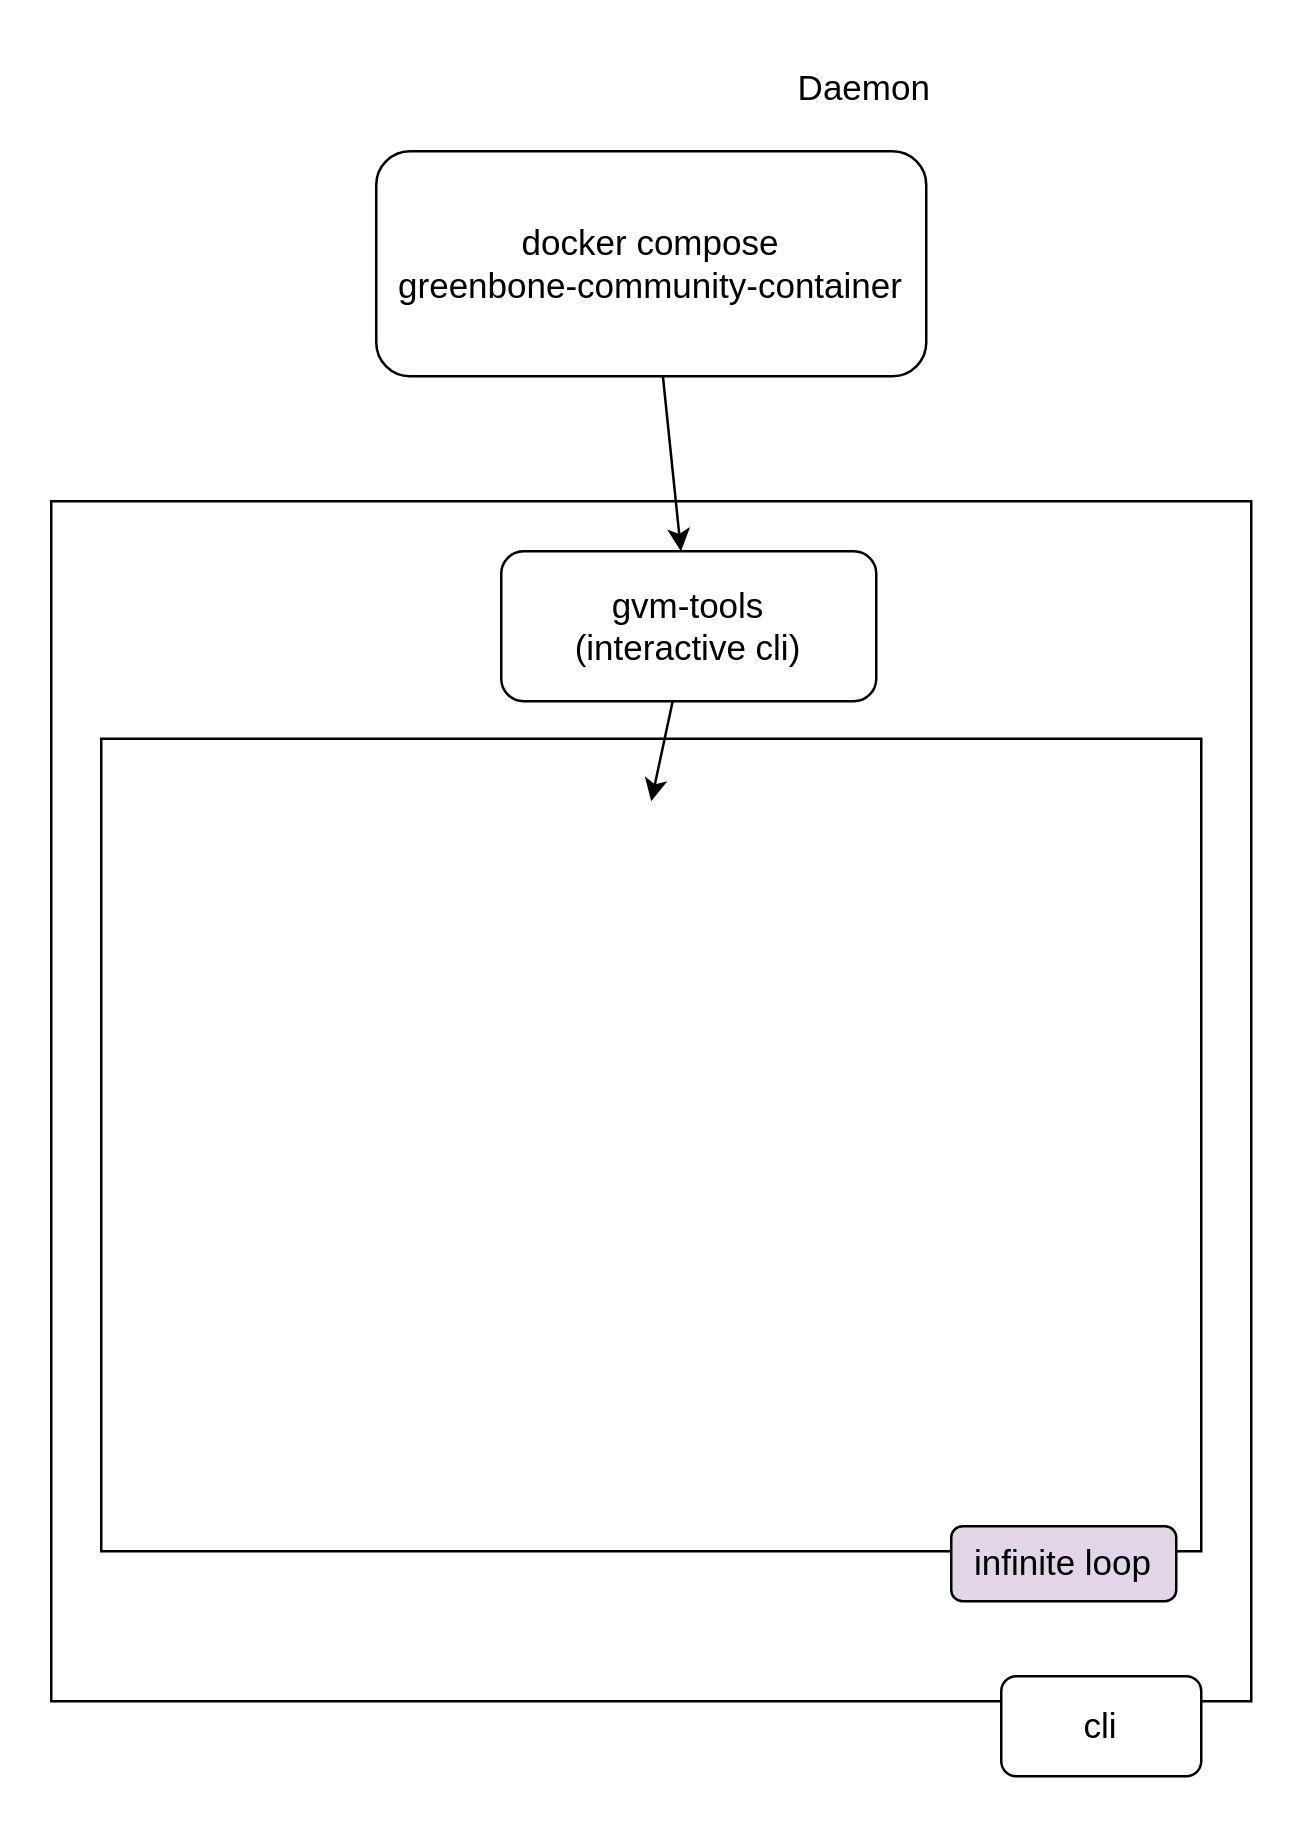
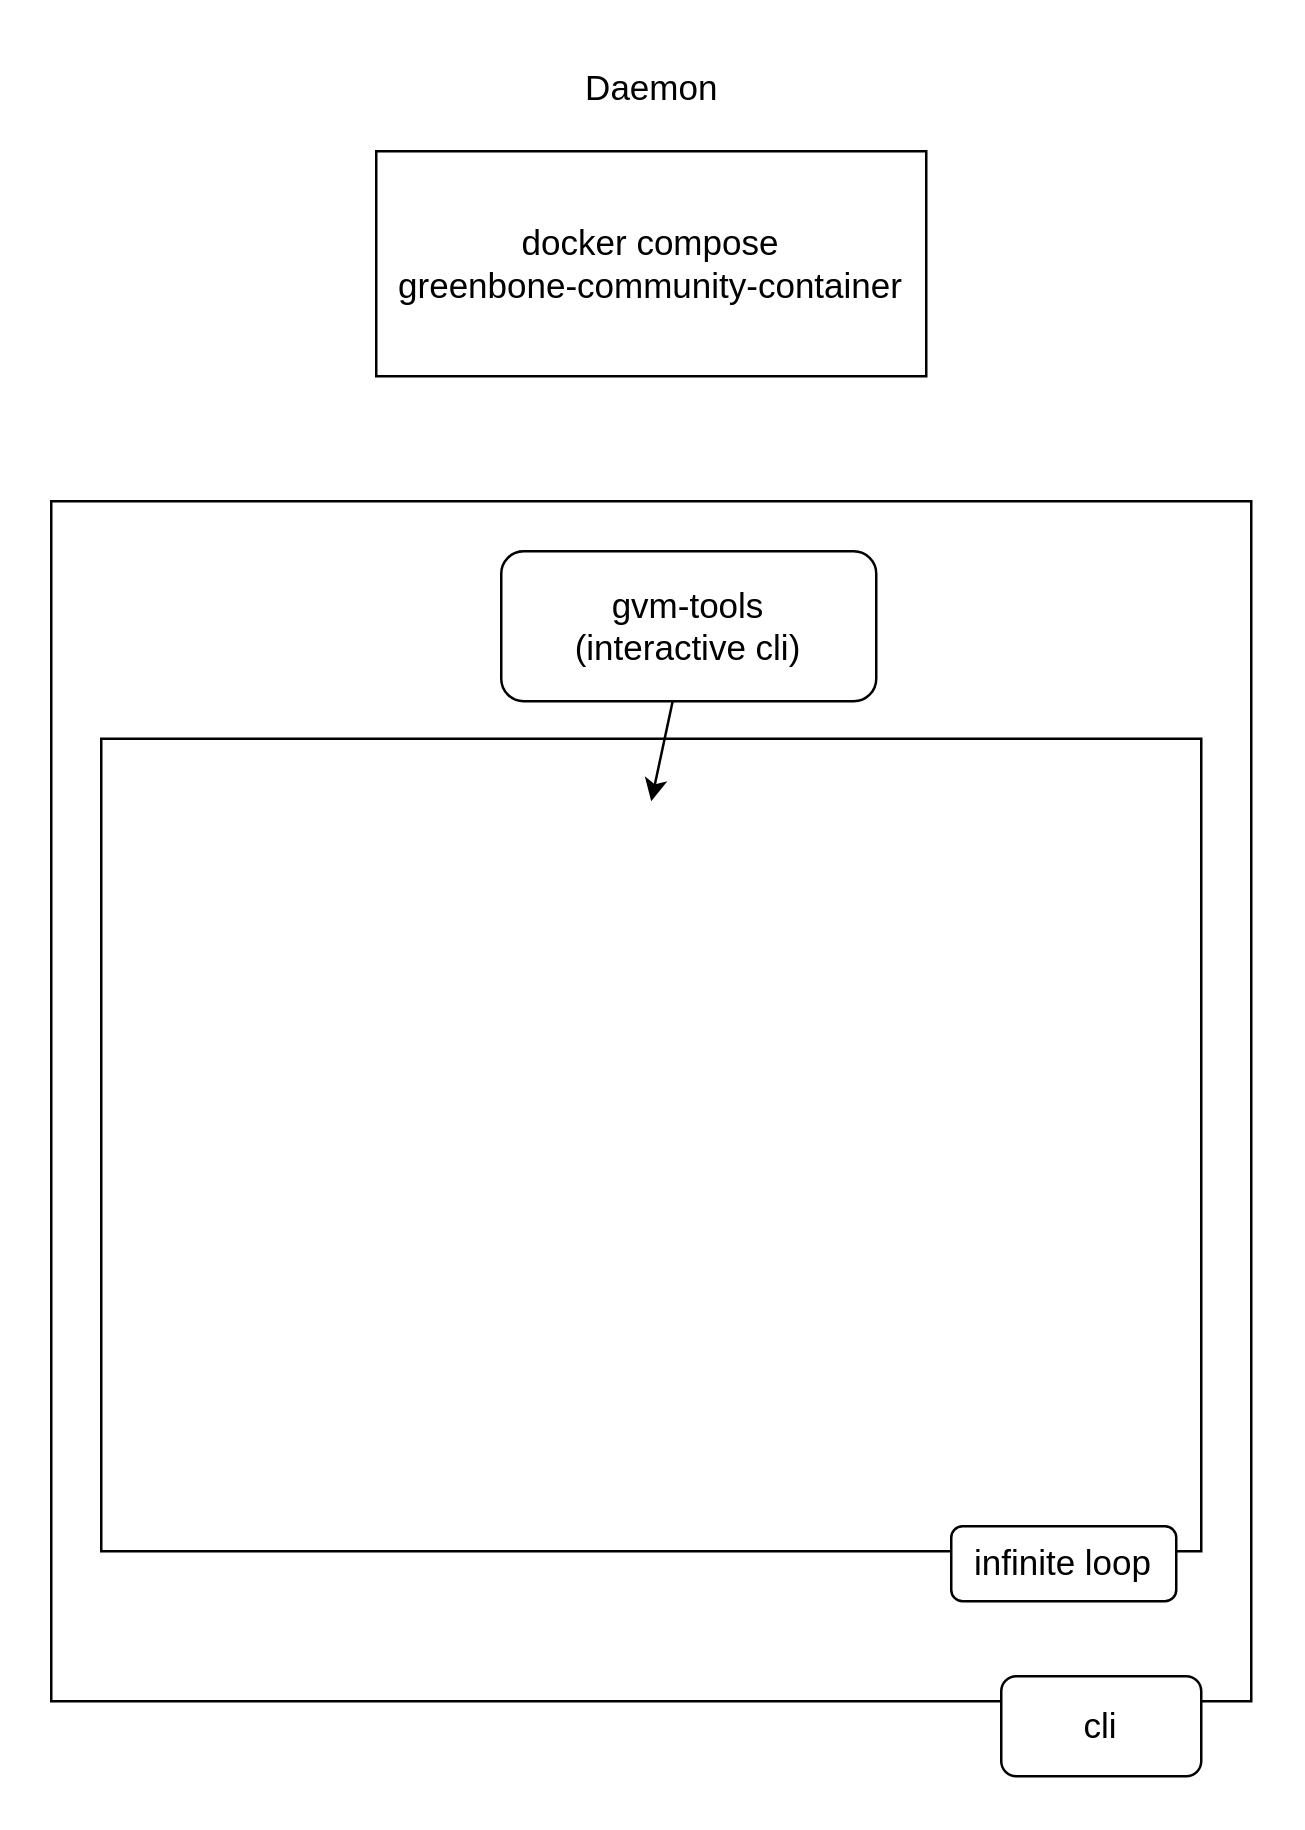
node "Daemon": moved (864, 89) -> (651, 89)
node "docker compose greenbone-community-container": shape rounded rectangle -> rectangle
edge "docker compose greenbone-community-container" -> "gvm-tools (interactive cli)": removed
node "infinite loop": fillcolor #e1d5e7 -> #ffffff
